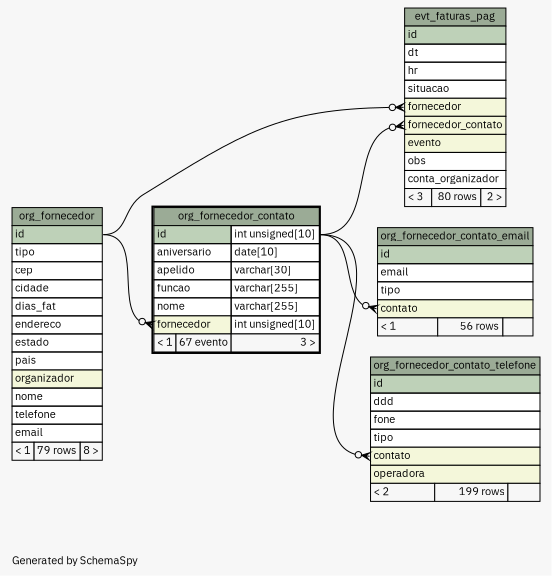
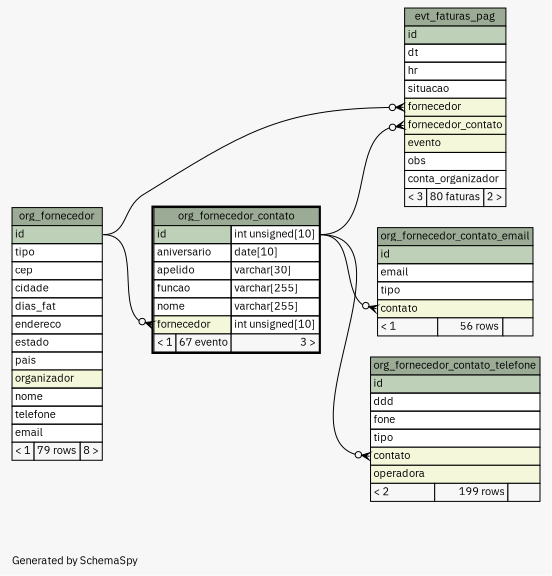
node "evt_faturas_pag": text "80 rows" -> "80 faturas"
